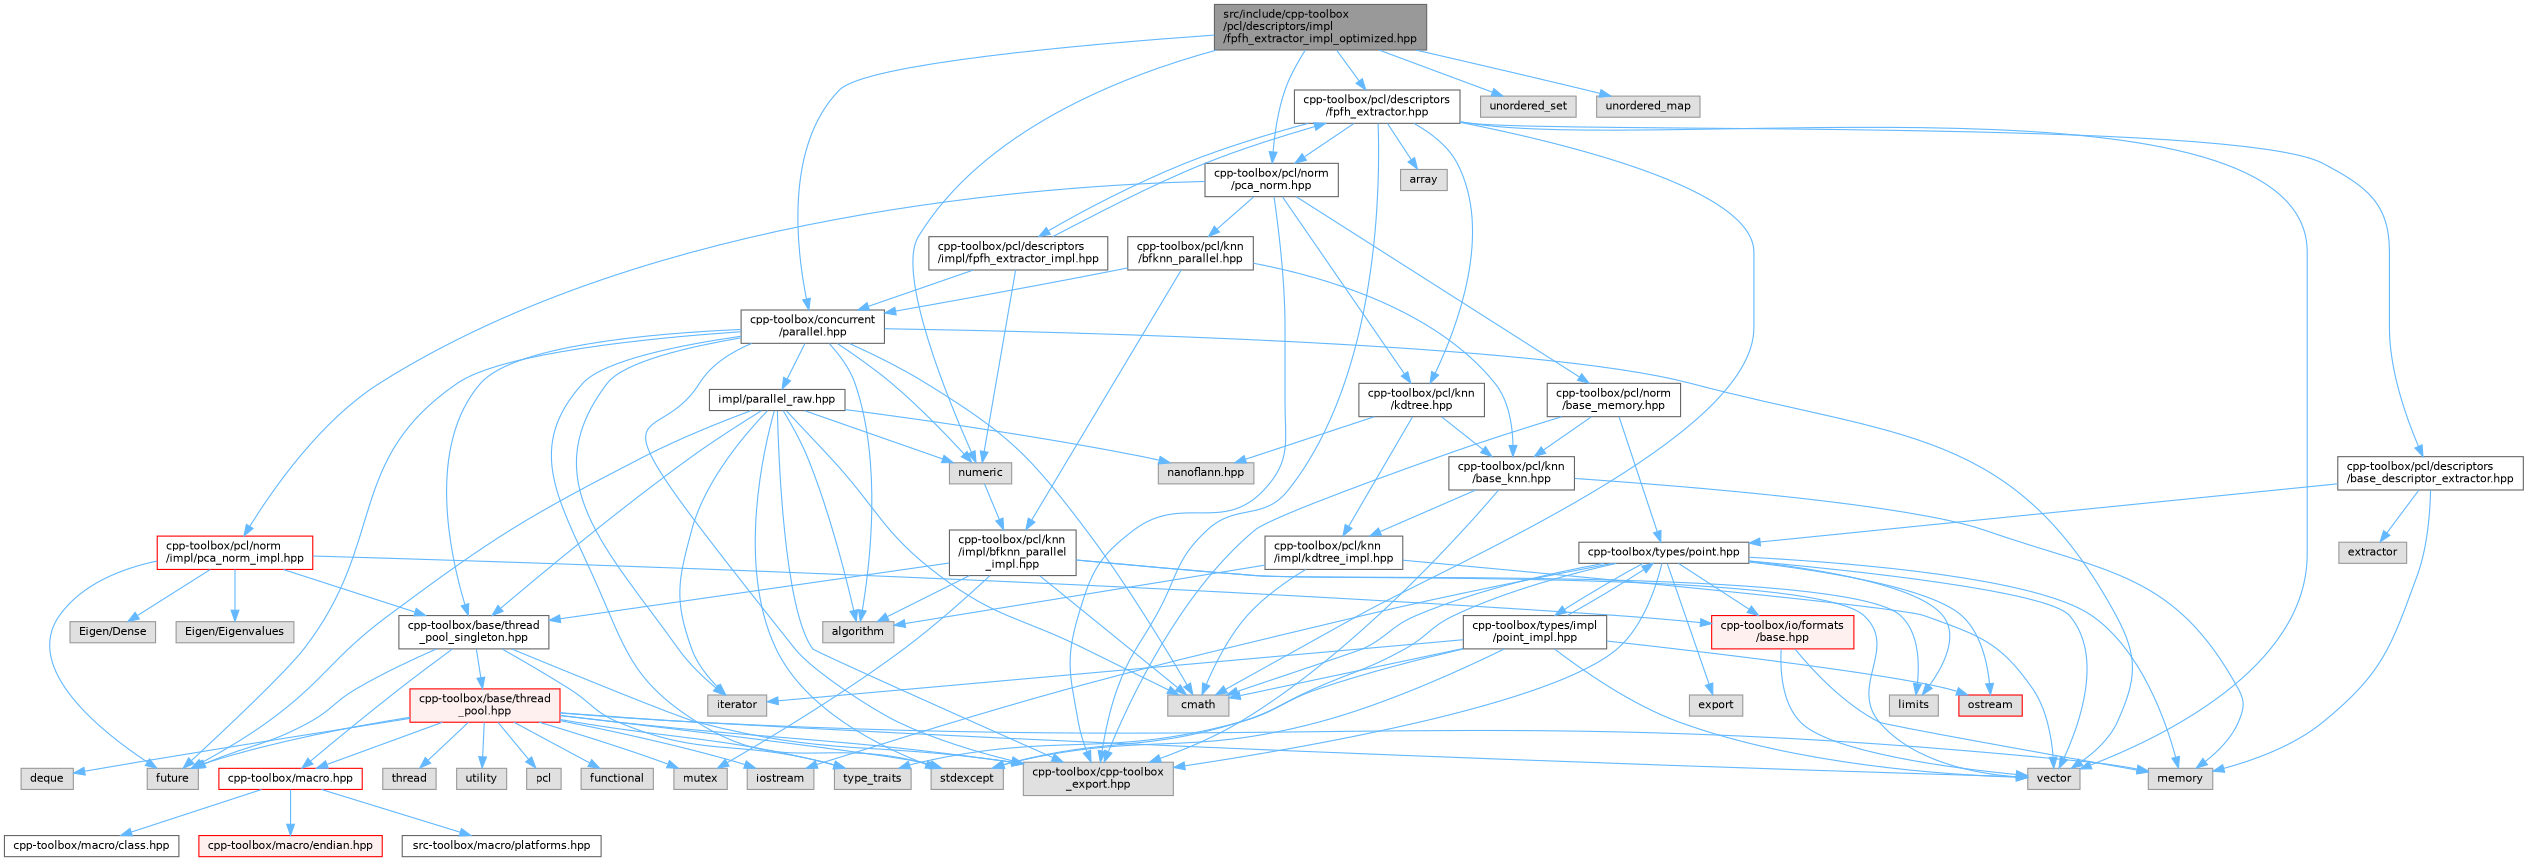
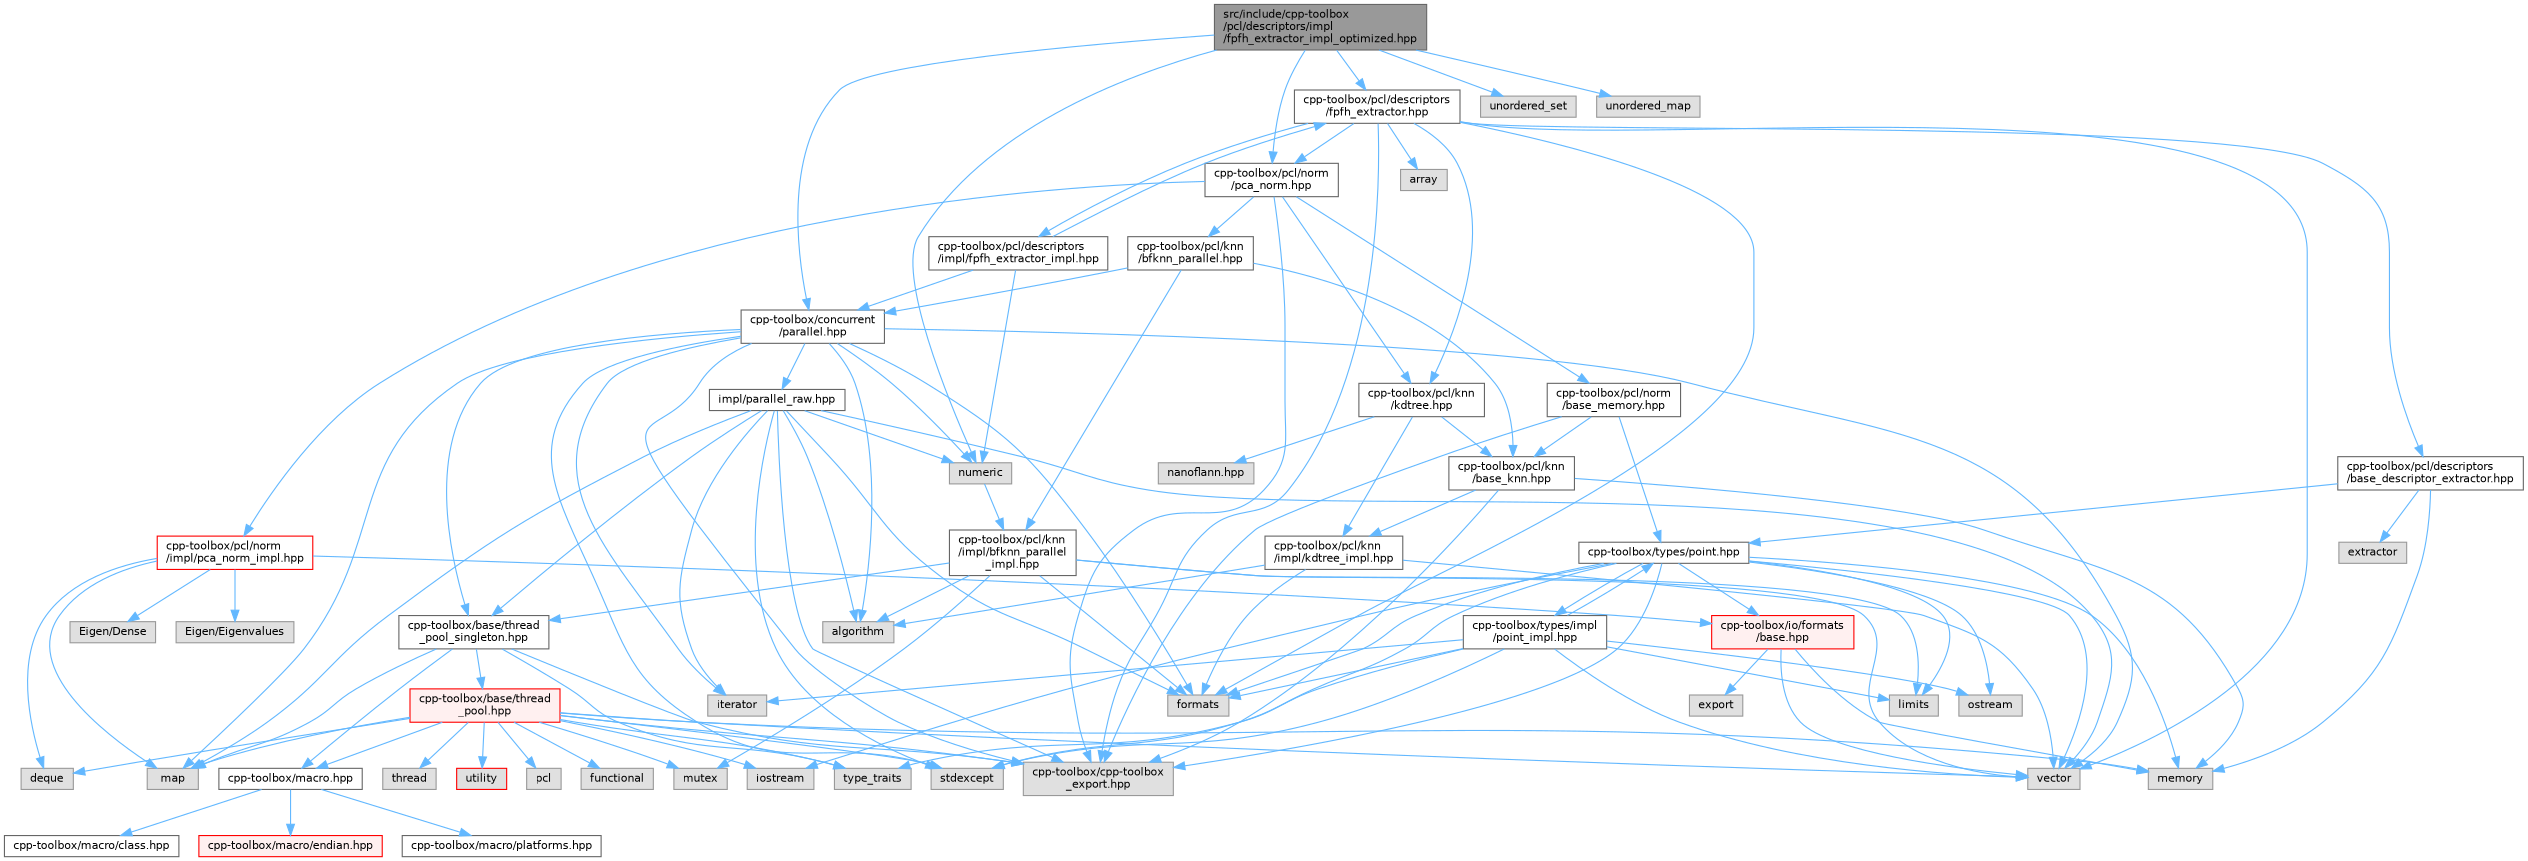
edge "impl/parallel_raw.hpp" -> "nanoflann.hpp": now "impl/parallel_raw.hpp" -> "vector"
edge "cpp-toolbox/pcl/norm /impl/pca_norm_impl.hpp" -> "cpp-toolbox/base/thread _pool_singleton.hpp": now "cpp-toolbox/pcl/norm /impl/pca_norm_impl.hpp" -> "deque"
edge "cpp-toolbox/types/point.hpp" -> "export": now "cpp-toolbox/io/formats /base.hpp" -> "export"
edge "cpp-toolbox/types/impl /point_impl.hpp" -> "limits": added
node "cmath": label "cmath" -> "formats"
node "ostream": color red -> grey60
node "future": label "future" -> "map"
node "cpp-toolbox/macro.hpp": color red -> grey40
node "utility": color grey60 -> red
node "src-toolbox/macro/platforms.hpp": label "src-toolbox/macro/platforms.hpp" -> "cpp-toolbox/macro/platforms.hpp"
